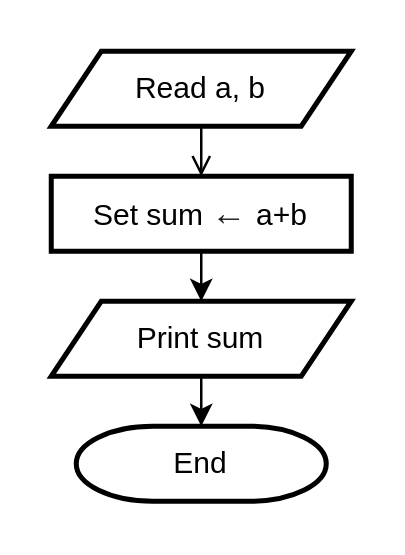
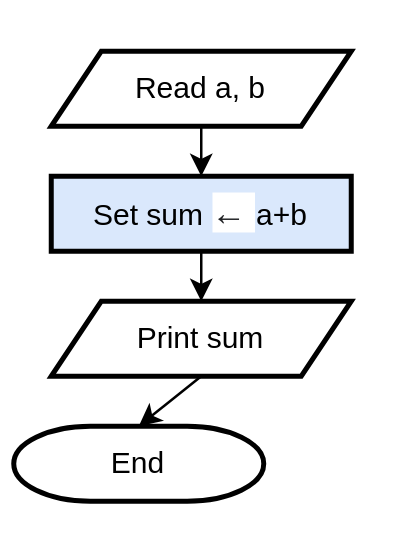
edge "Read a, b" -> "Set sum ← a+b": arrowhead open -> classic
node "Set sum ← a+b": fillcolor #ffffff -> #dae8fc
node "End": moved (201, 464) -> (139, 464)
